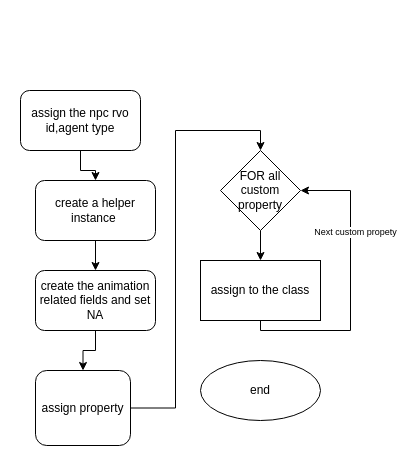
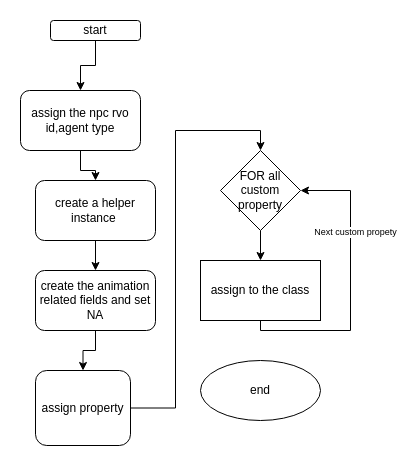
node "start": added
edge "start" -> "assign the npc rvo id,agent type": added
